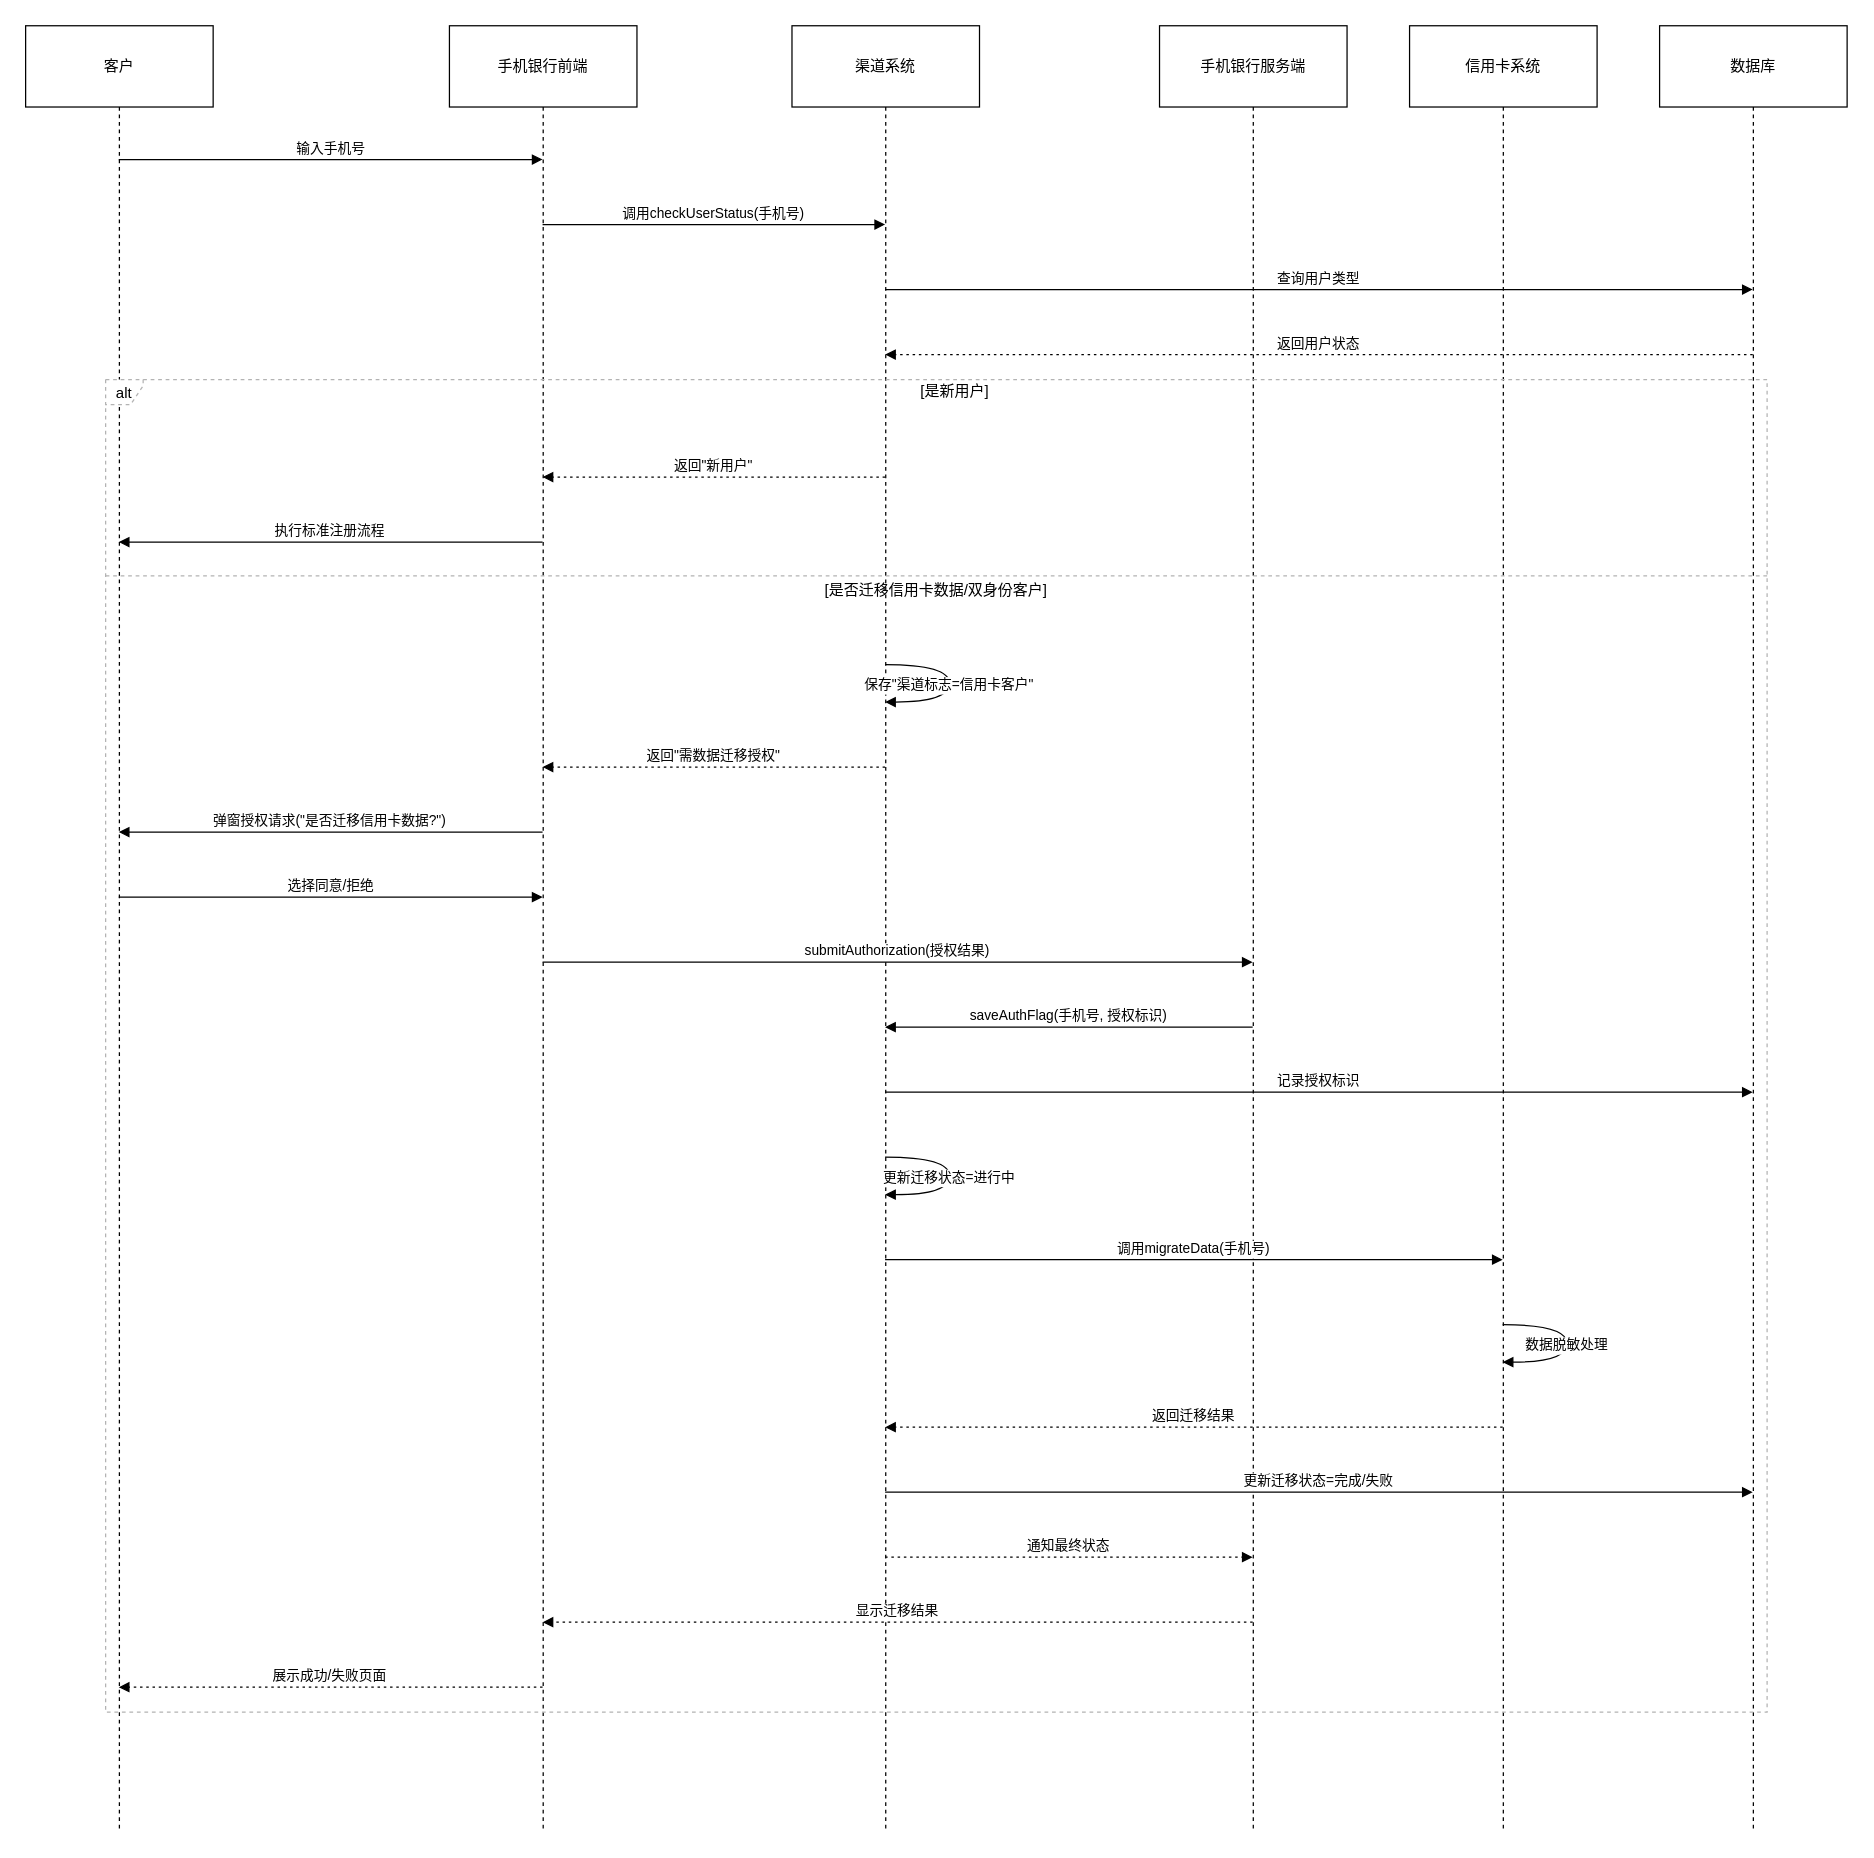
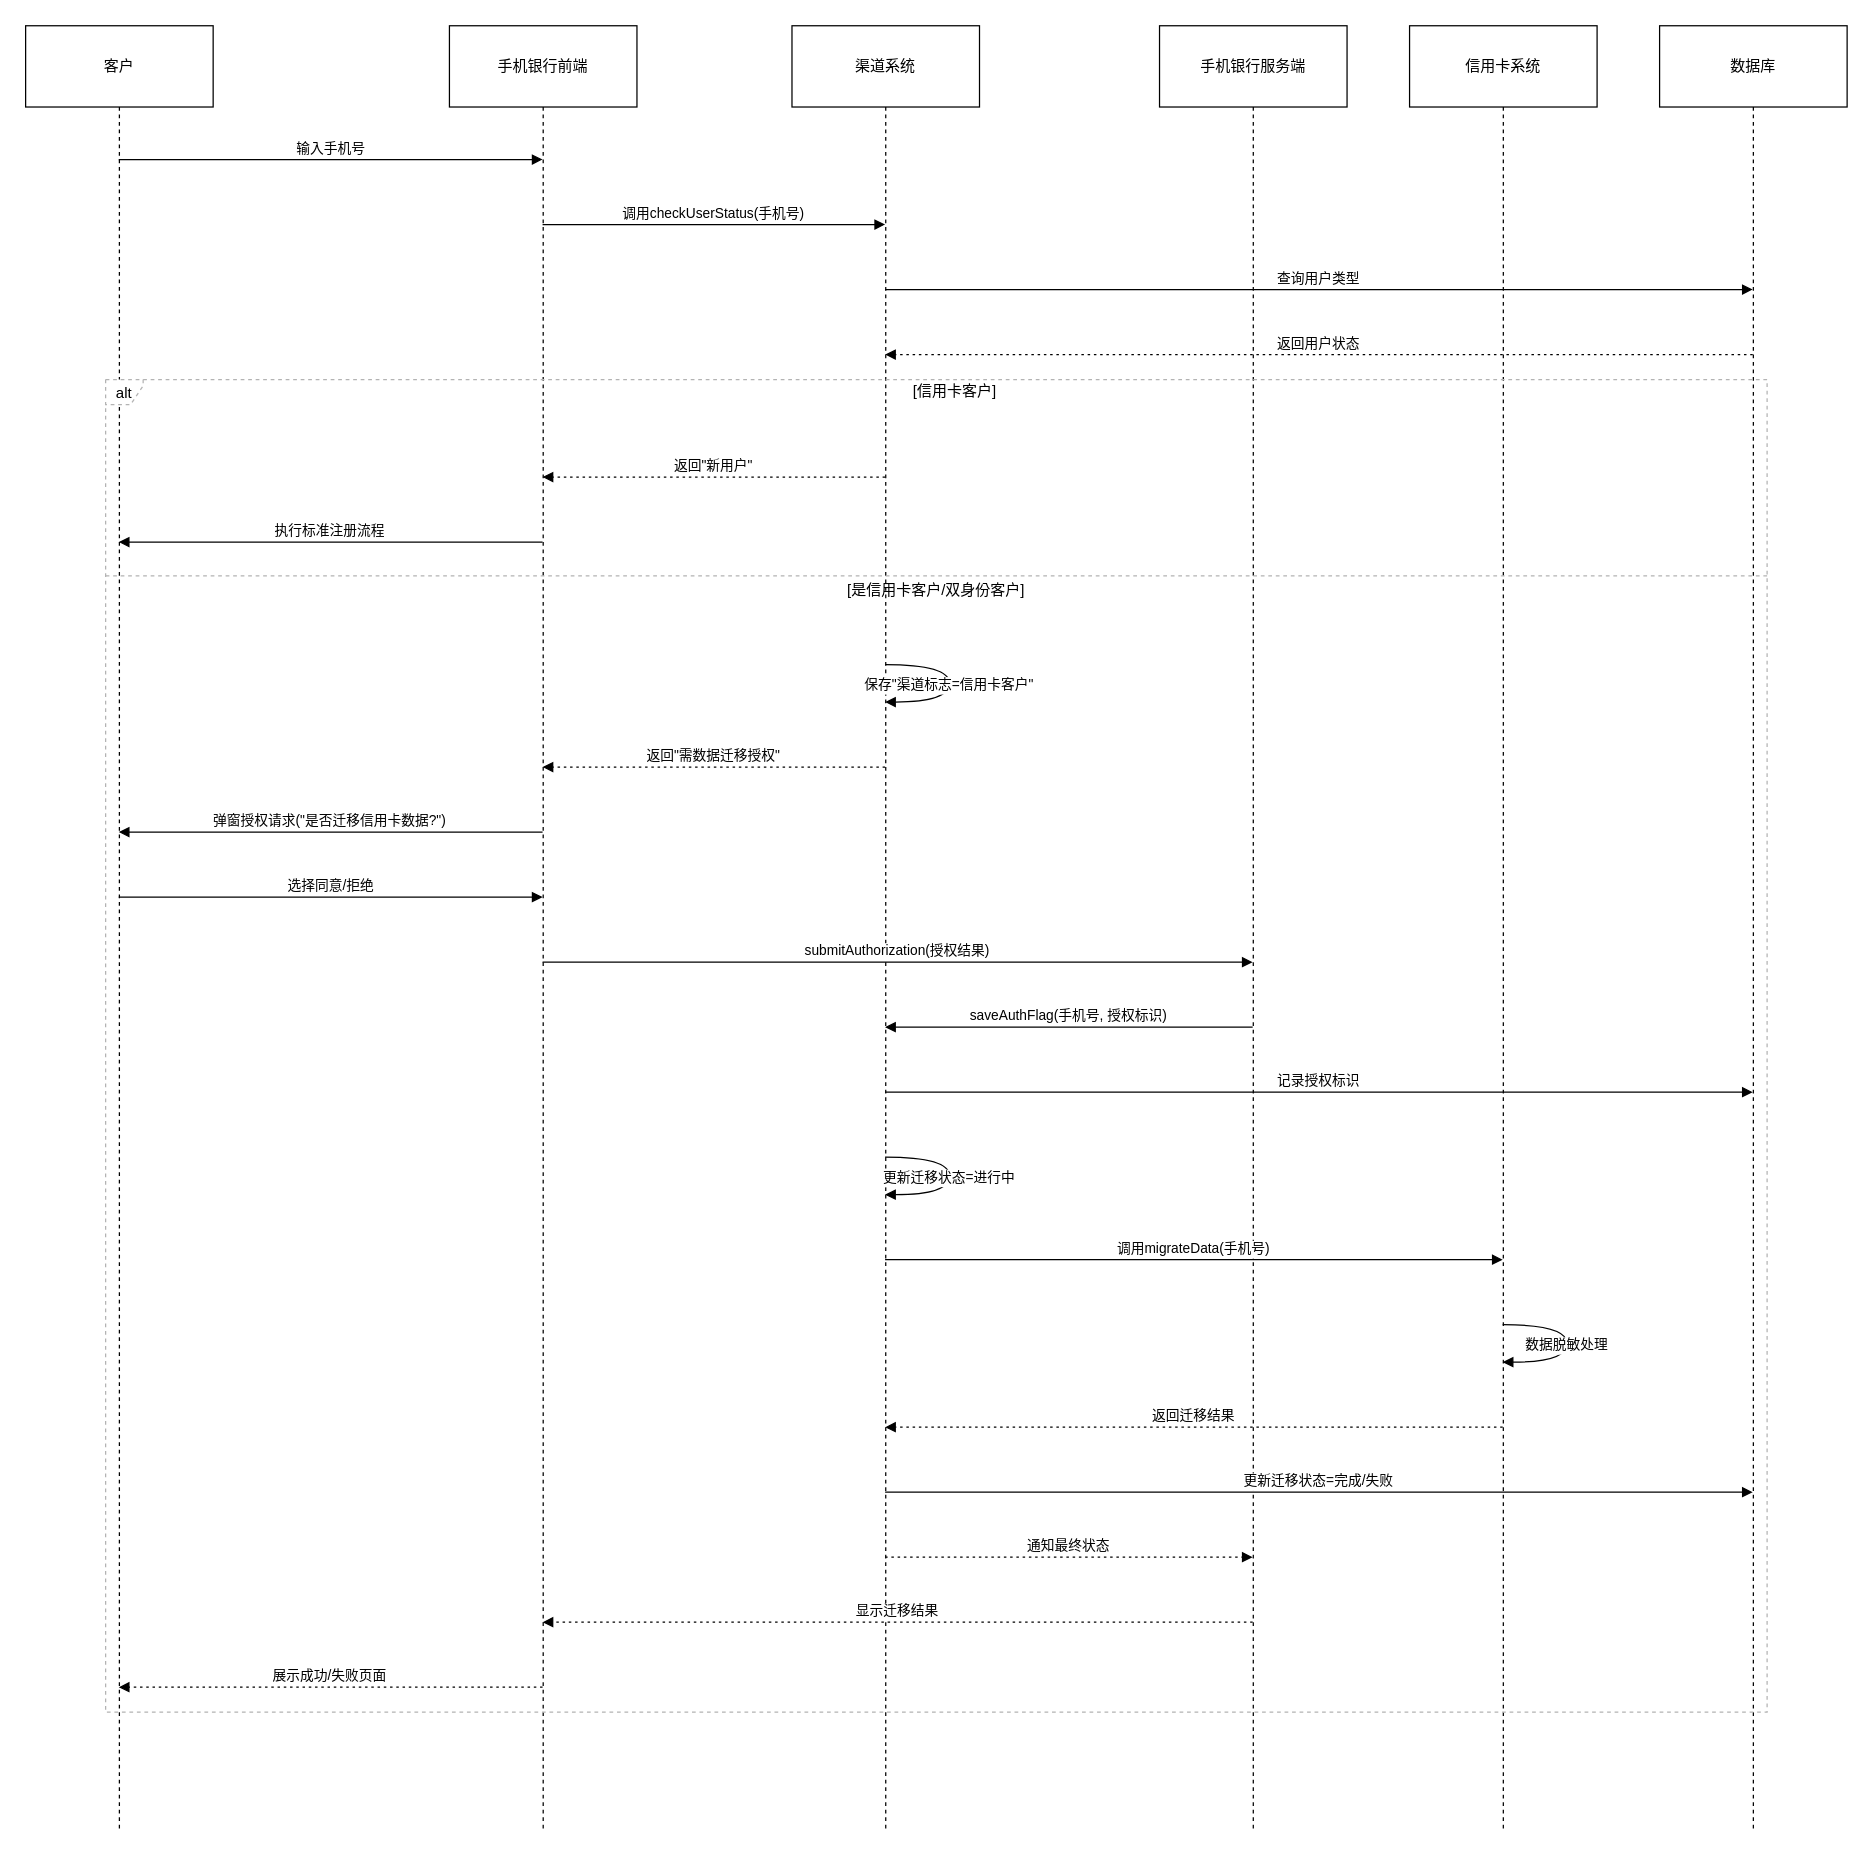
node "[是新用户]": label "[是新用户]" -> "[信用卡客户]"
node "[是否迁移信用卡数据/双身份客户]": label "[是否迁移信用卡数据/双身份客户]" -> "[是信用卡客户/双身份客户]"
